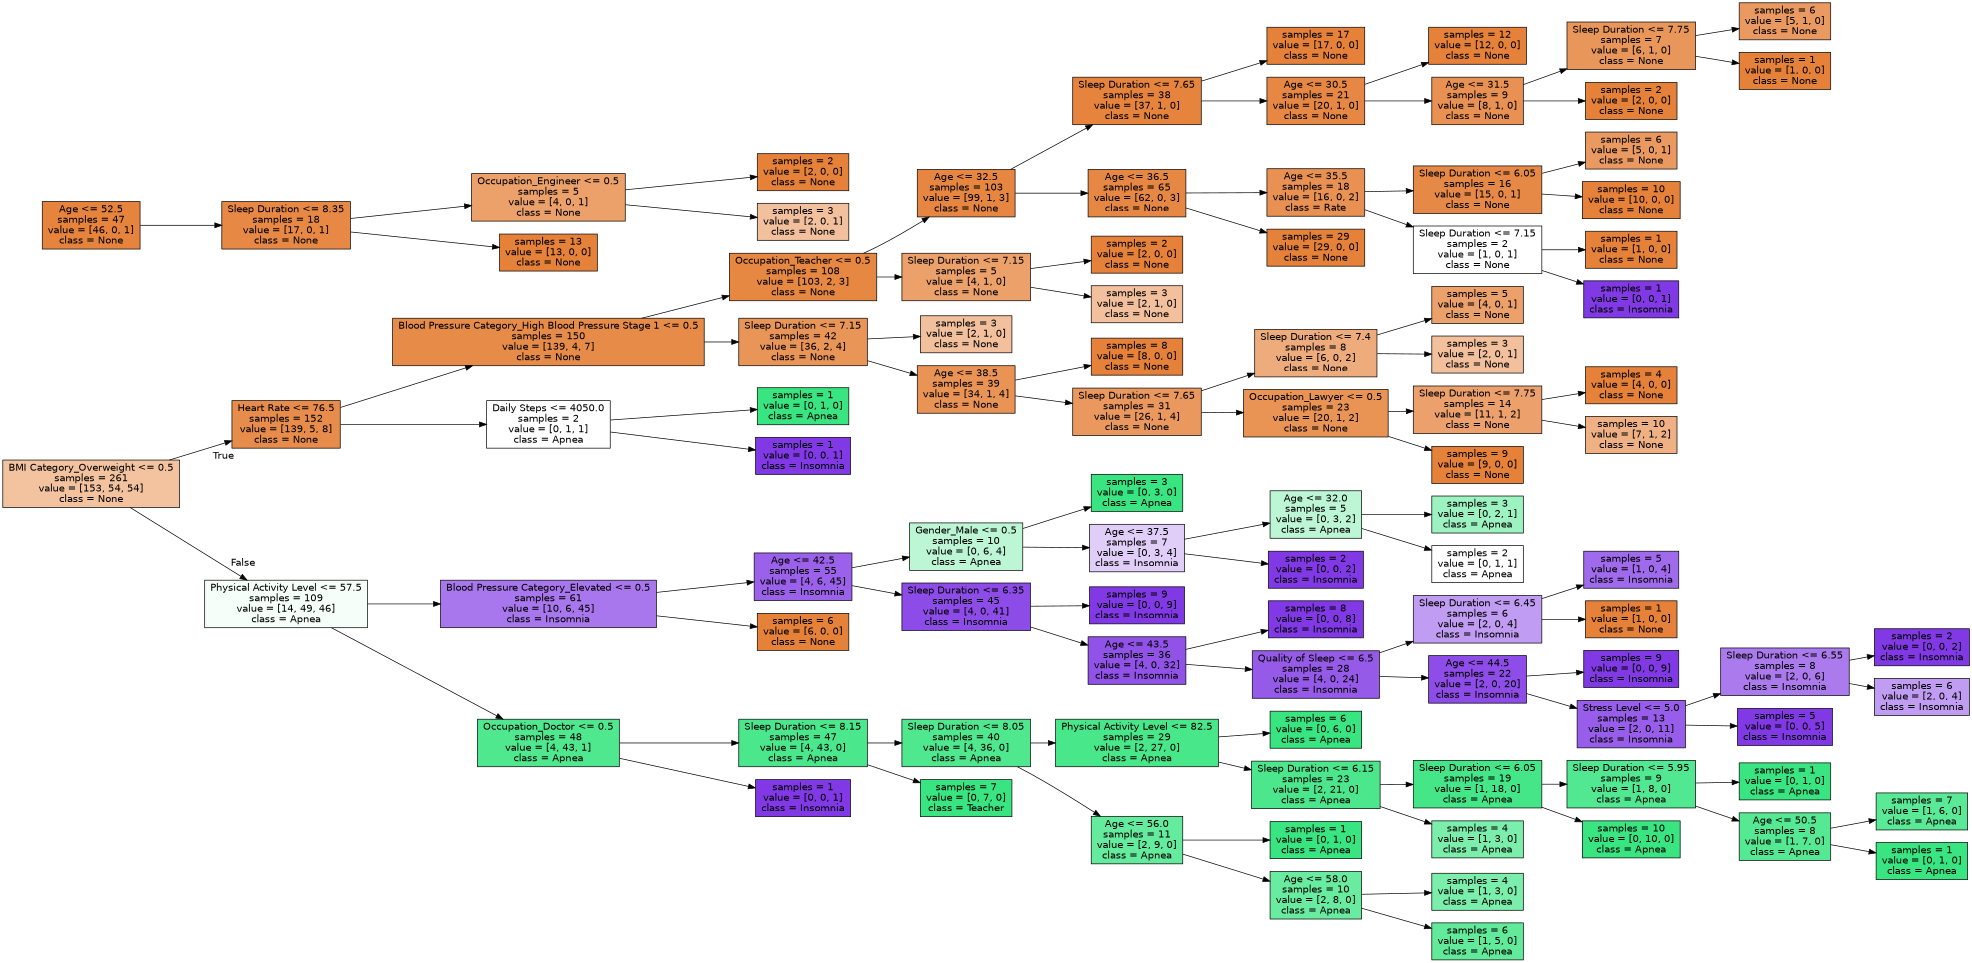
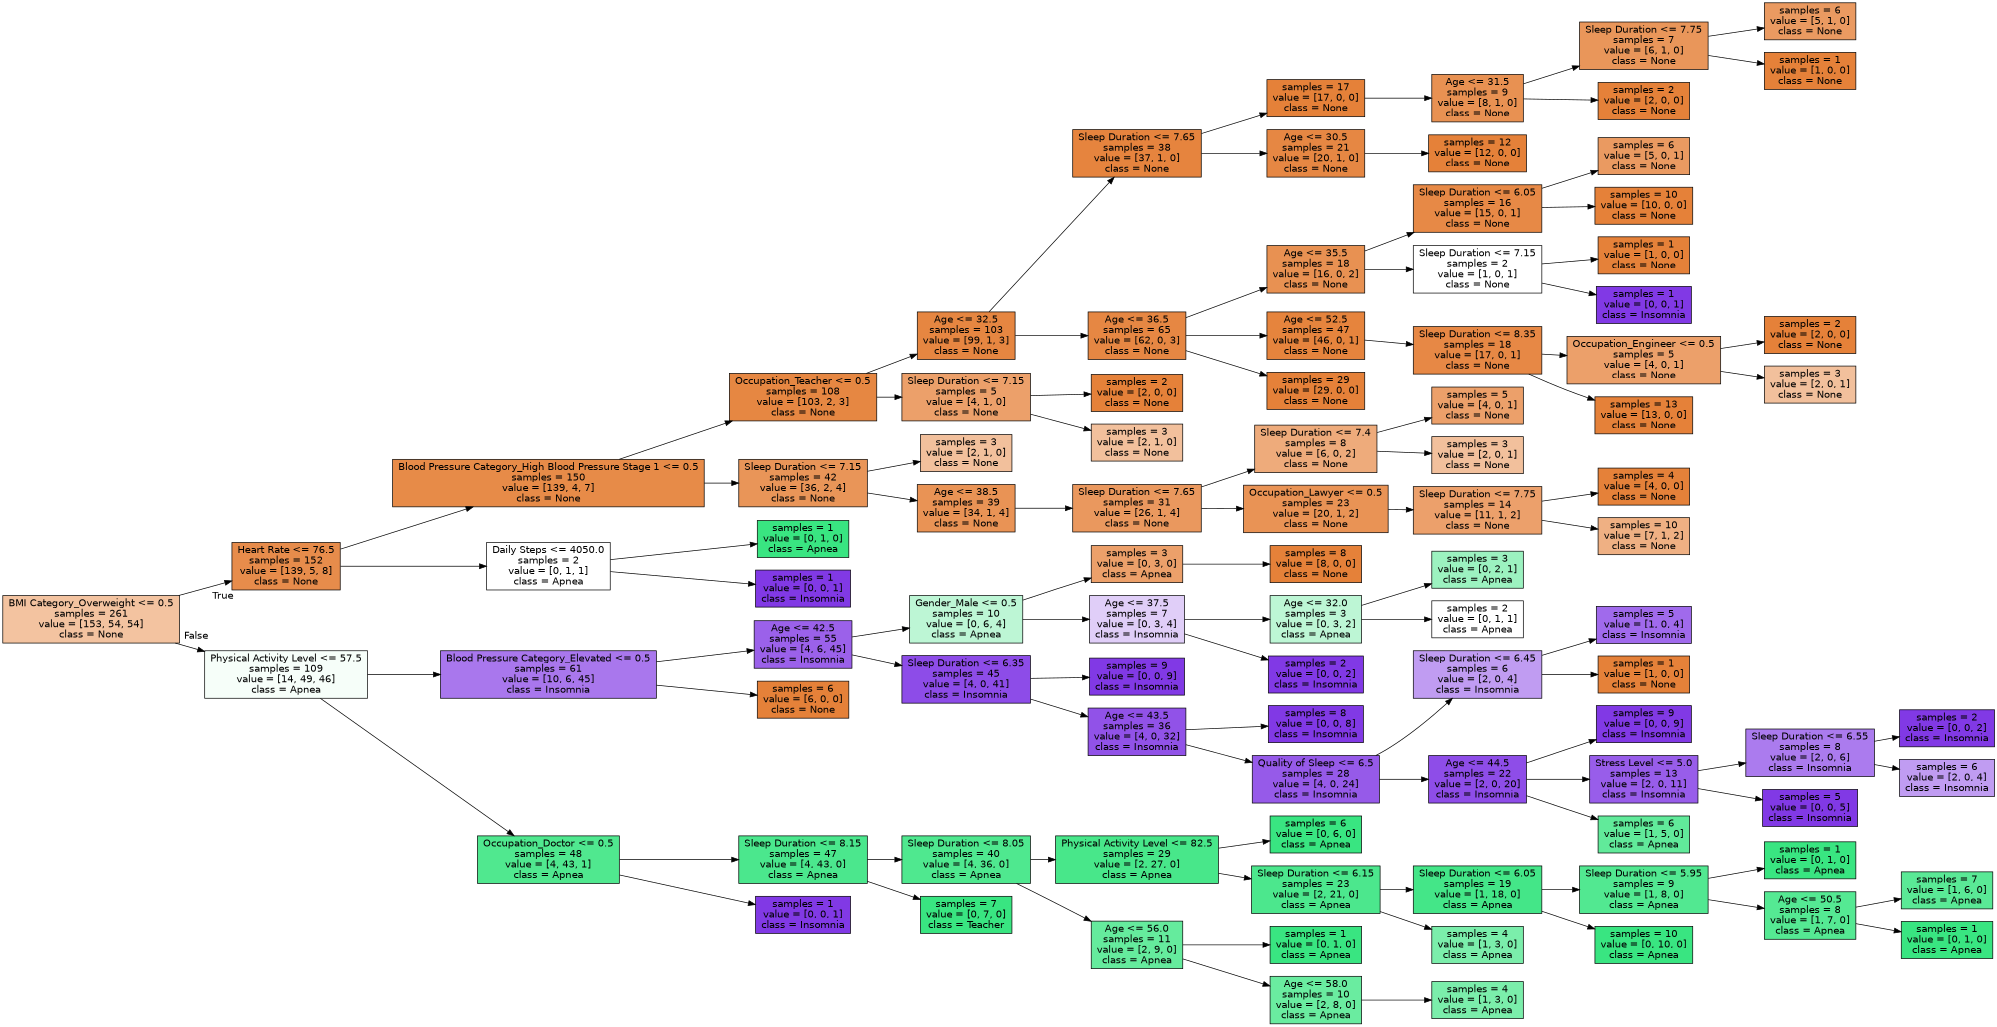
edge "Age <= 30.5 samples = 21 value = [20, 1, 0] class = None" -> "Age <= 31.5 samples = 9 value = [8, 1, 0] class = None": now "samples = 17 value = [17, 0, 0] class = None" -> "Age <= 31.5 samples = 9 value = [8, 1, 0] class = None"
node "Age <= 35.5 samples = 18 value = [16, 0, 2] class = Rate": label "Age <= 35.5 samples = 18 value = [16, 0, 2] class = Rate" -> "Age <= 35.5 samples = 18 value = [16, 0, 2] class = None"
edge "Age <= 36.5 samples = 65 value = [62, 0, 3] class = None" -> "Age <= 52.5 samples = 47 value = [46, 0, 1] class = None": added
edge "Age <= 38.5 samples = 39 value = [34, 1, 4] class = None" -> "samples = 8 value = [8, 0, 0] class = None": now "samples = 3 value = [0, 3, 0] class = Apnea" -> "samples = 8 value = [8, 0, 0] class = None"
node "samples = 9 value = [9, 0, 0] class = None": removed
node "samples = 3 value = [0, 3, 0] class = Apnea": fillcolor #39e581 -> #eca06a
node "Age <= 32.0 samples = 5 value = [0, 3, 2] class = Apnea": label "Age <= 32.0 samples = 5 value = [0, 3, 2] class = Apnea" -> "Age <= 32.0 samples = 3 value = [0, 3, 2] class = Apnea"
edge "Age <= 58.0 samples = 10 value = [2, 8, 0] class = Apnea" -> "samples = 6 value = [1, 5, 0] class = Apnea": now "Age <= 44.5 samples = 22 value = [2, 0, 20] class = Insomnia" -> "samples = 6 value = [1, 5, 0] class = Apnea"
